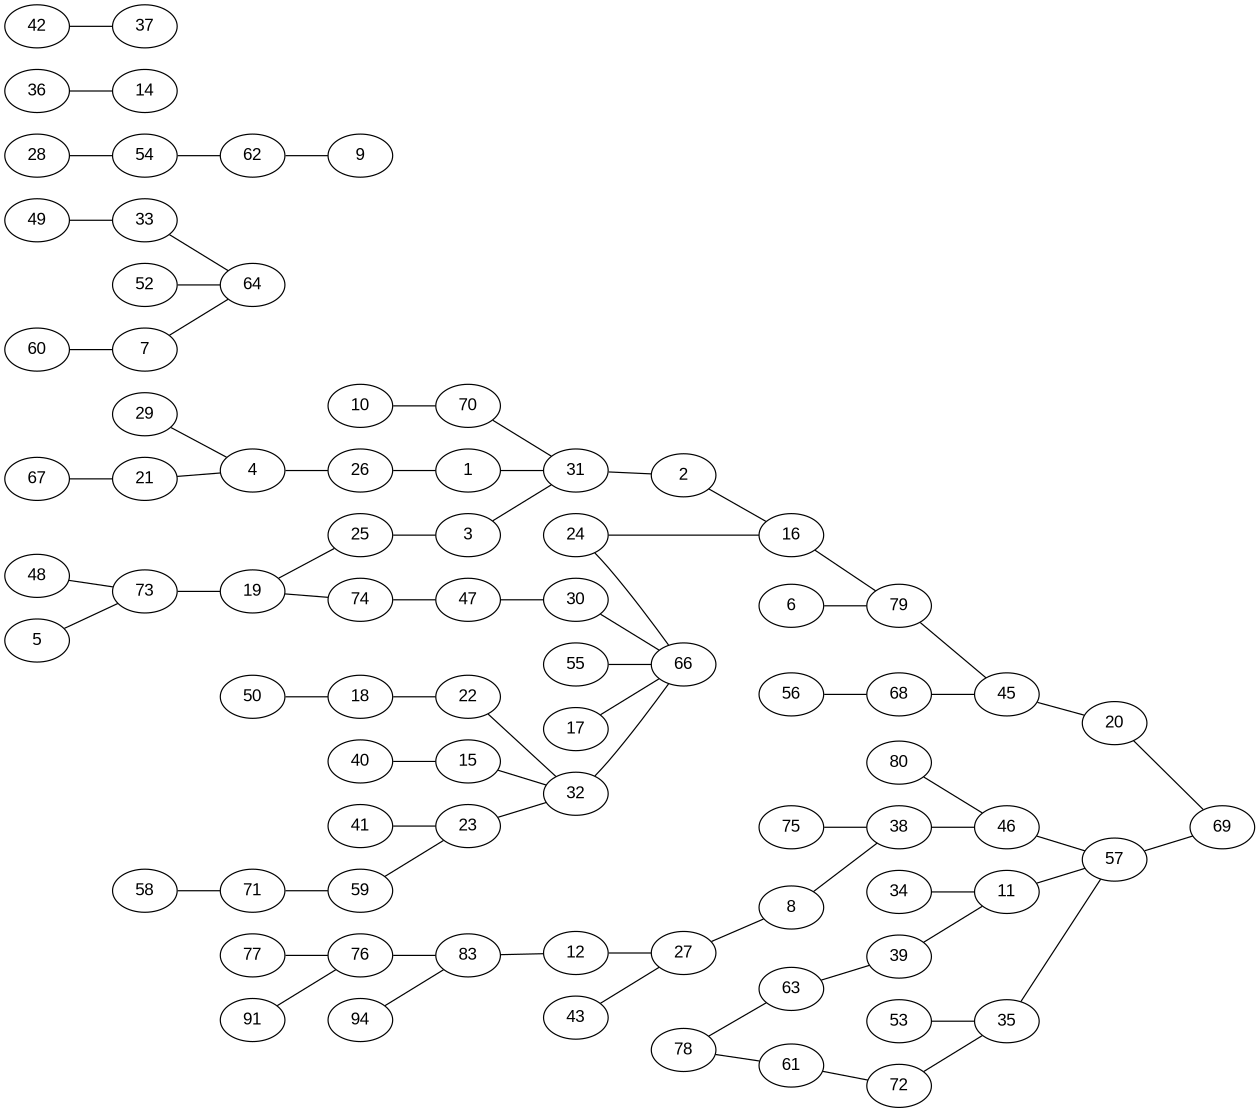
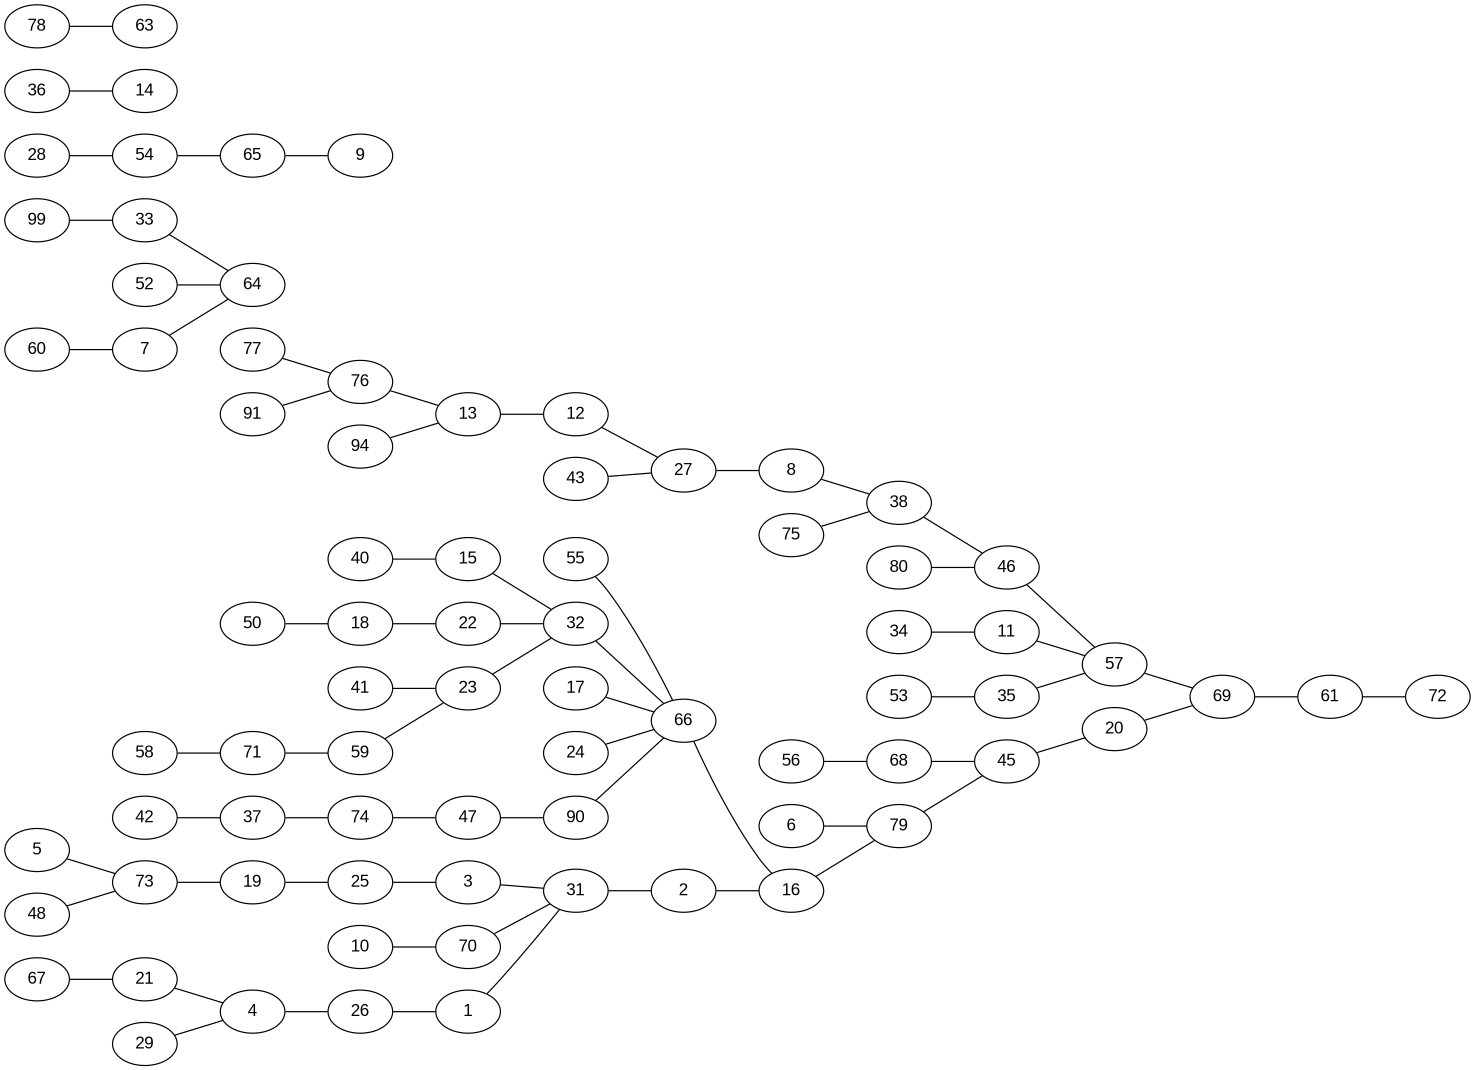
node "62": label "62" -> "65"
node "49": label "49" -> "99"
edge "24" -- "16": now "66" -- "16"
edge "19" -- "74": now "37" -- "74"
node "30": label "30" -> "90"
node "83": label "83" -> "13"
node "39": removed
edge "35" -- "72": removed
edge "78" -- "61": now "69" -- "61"
